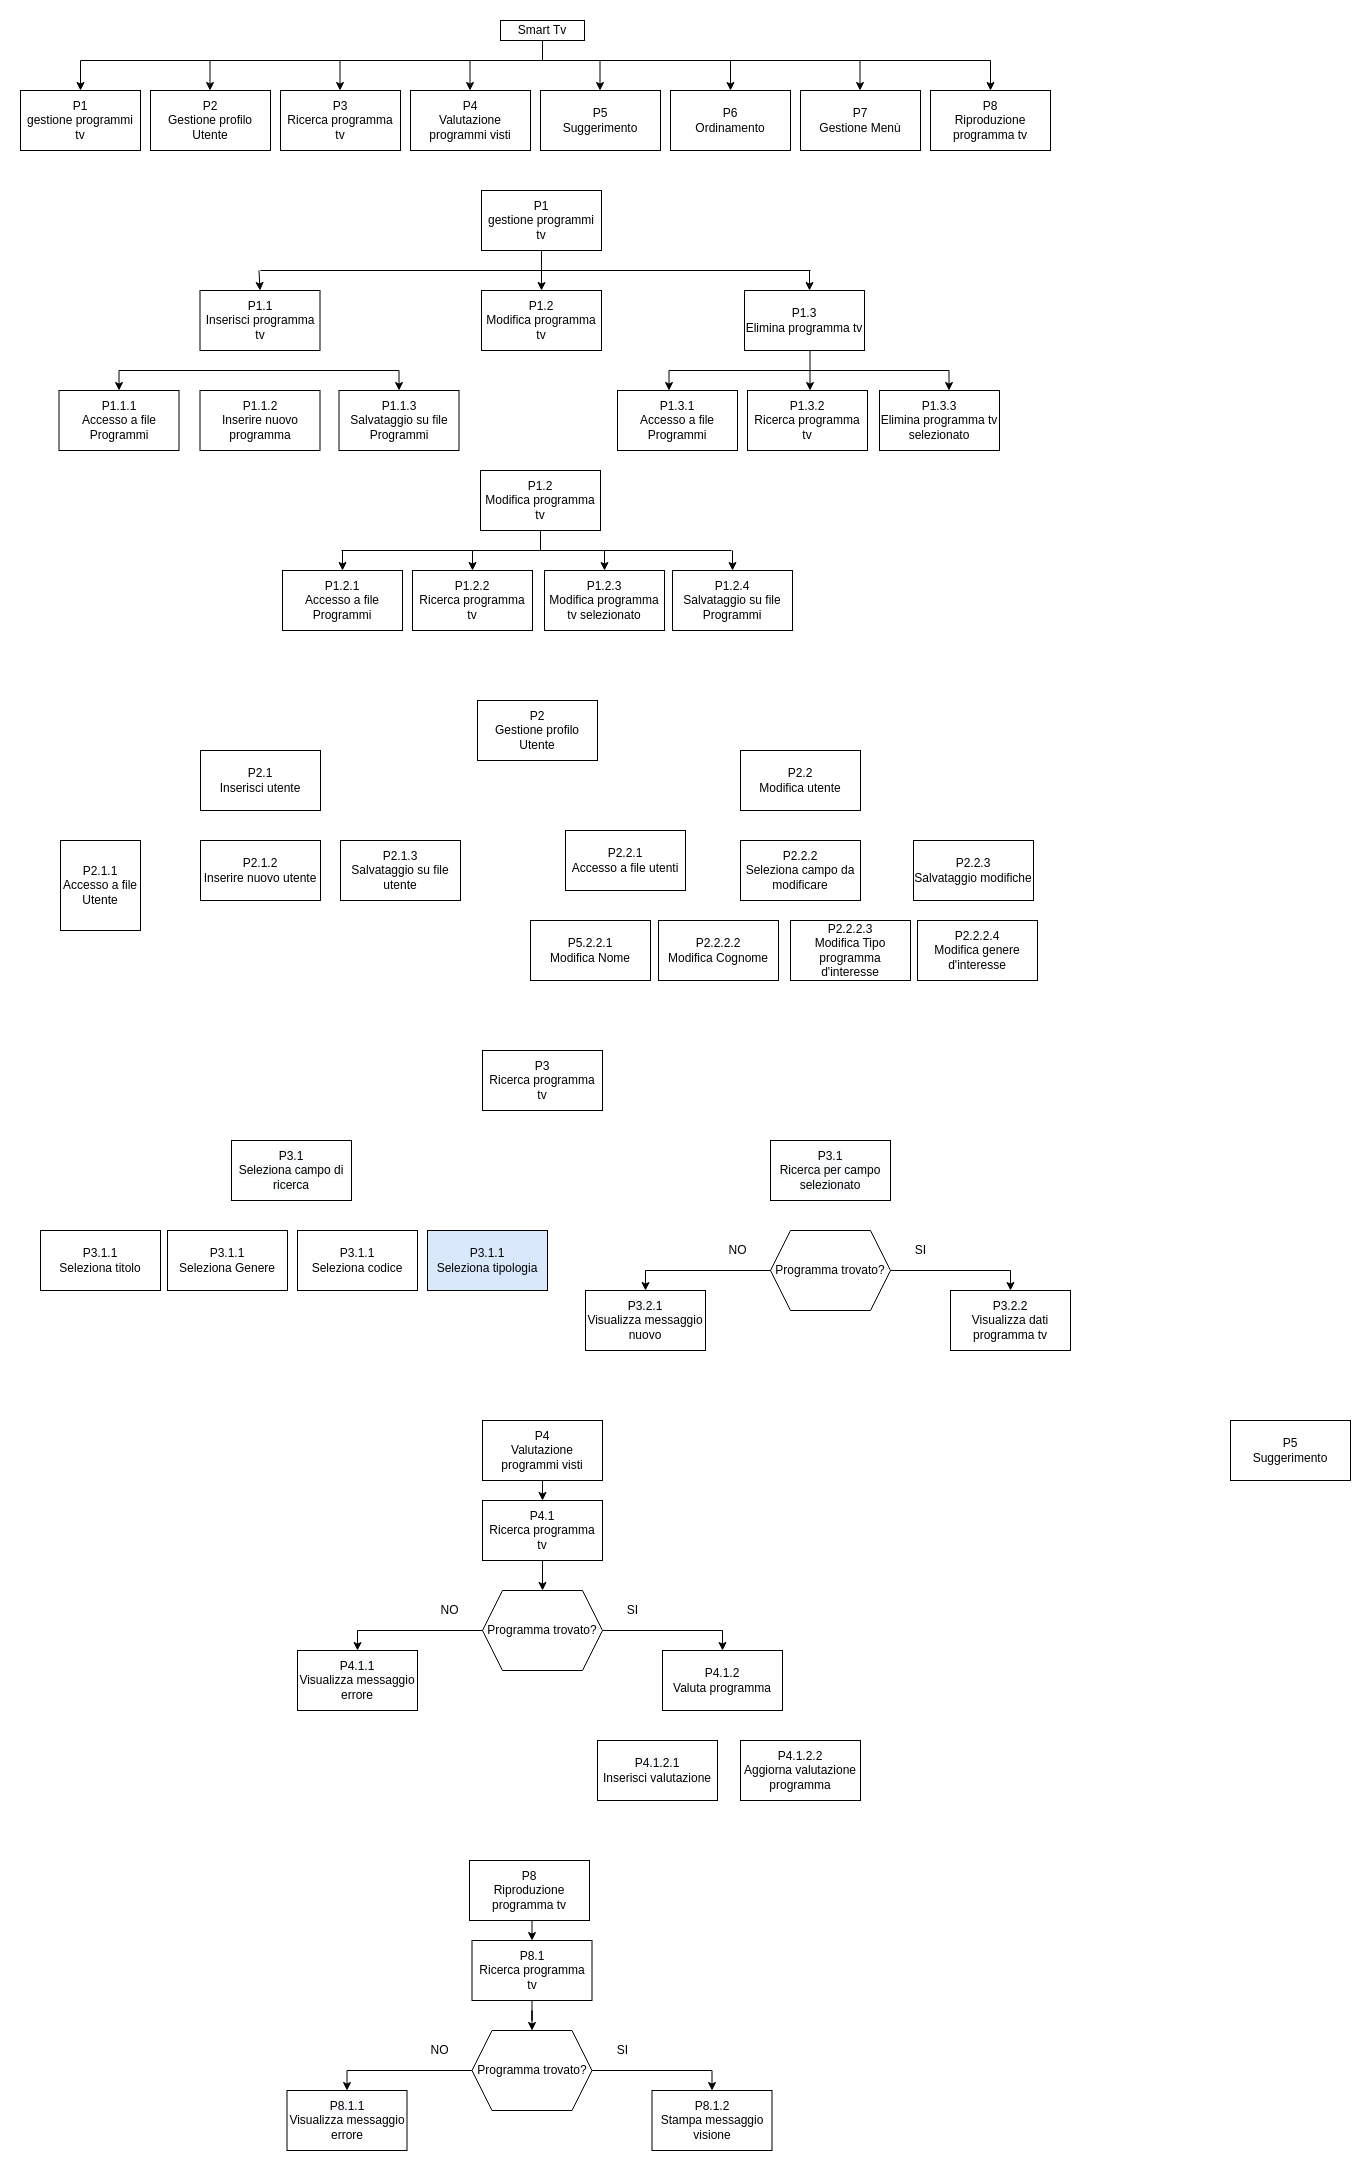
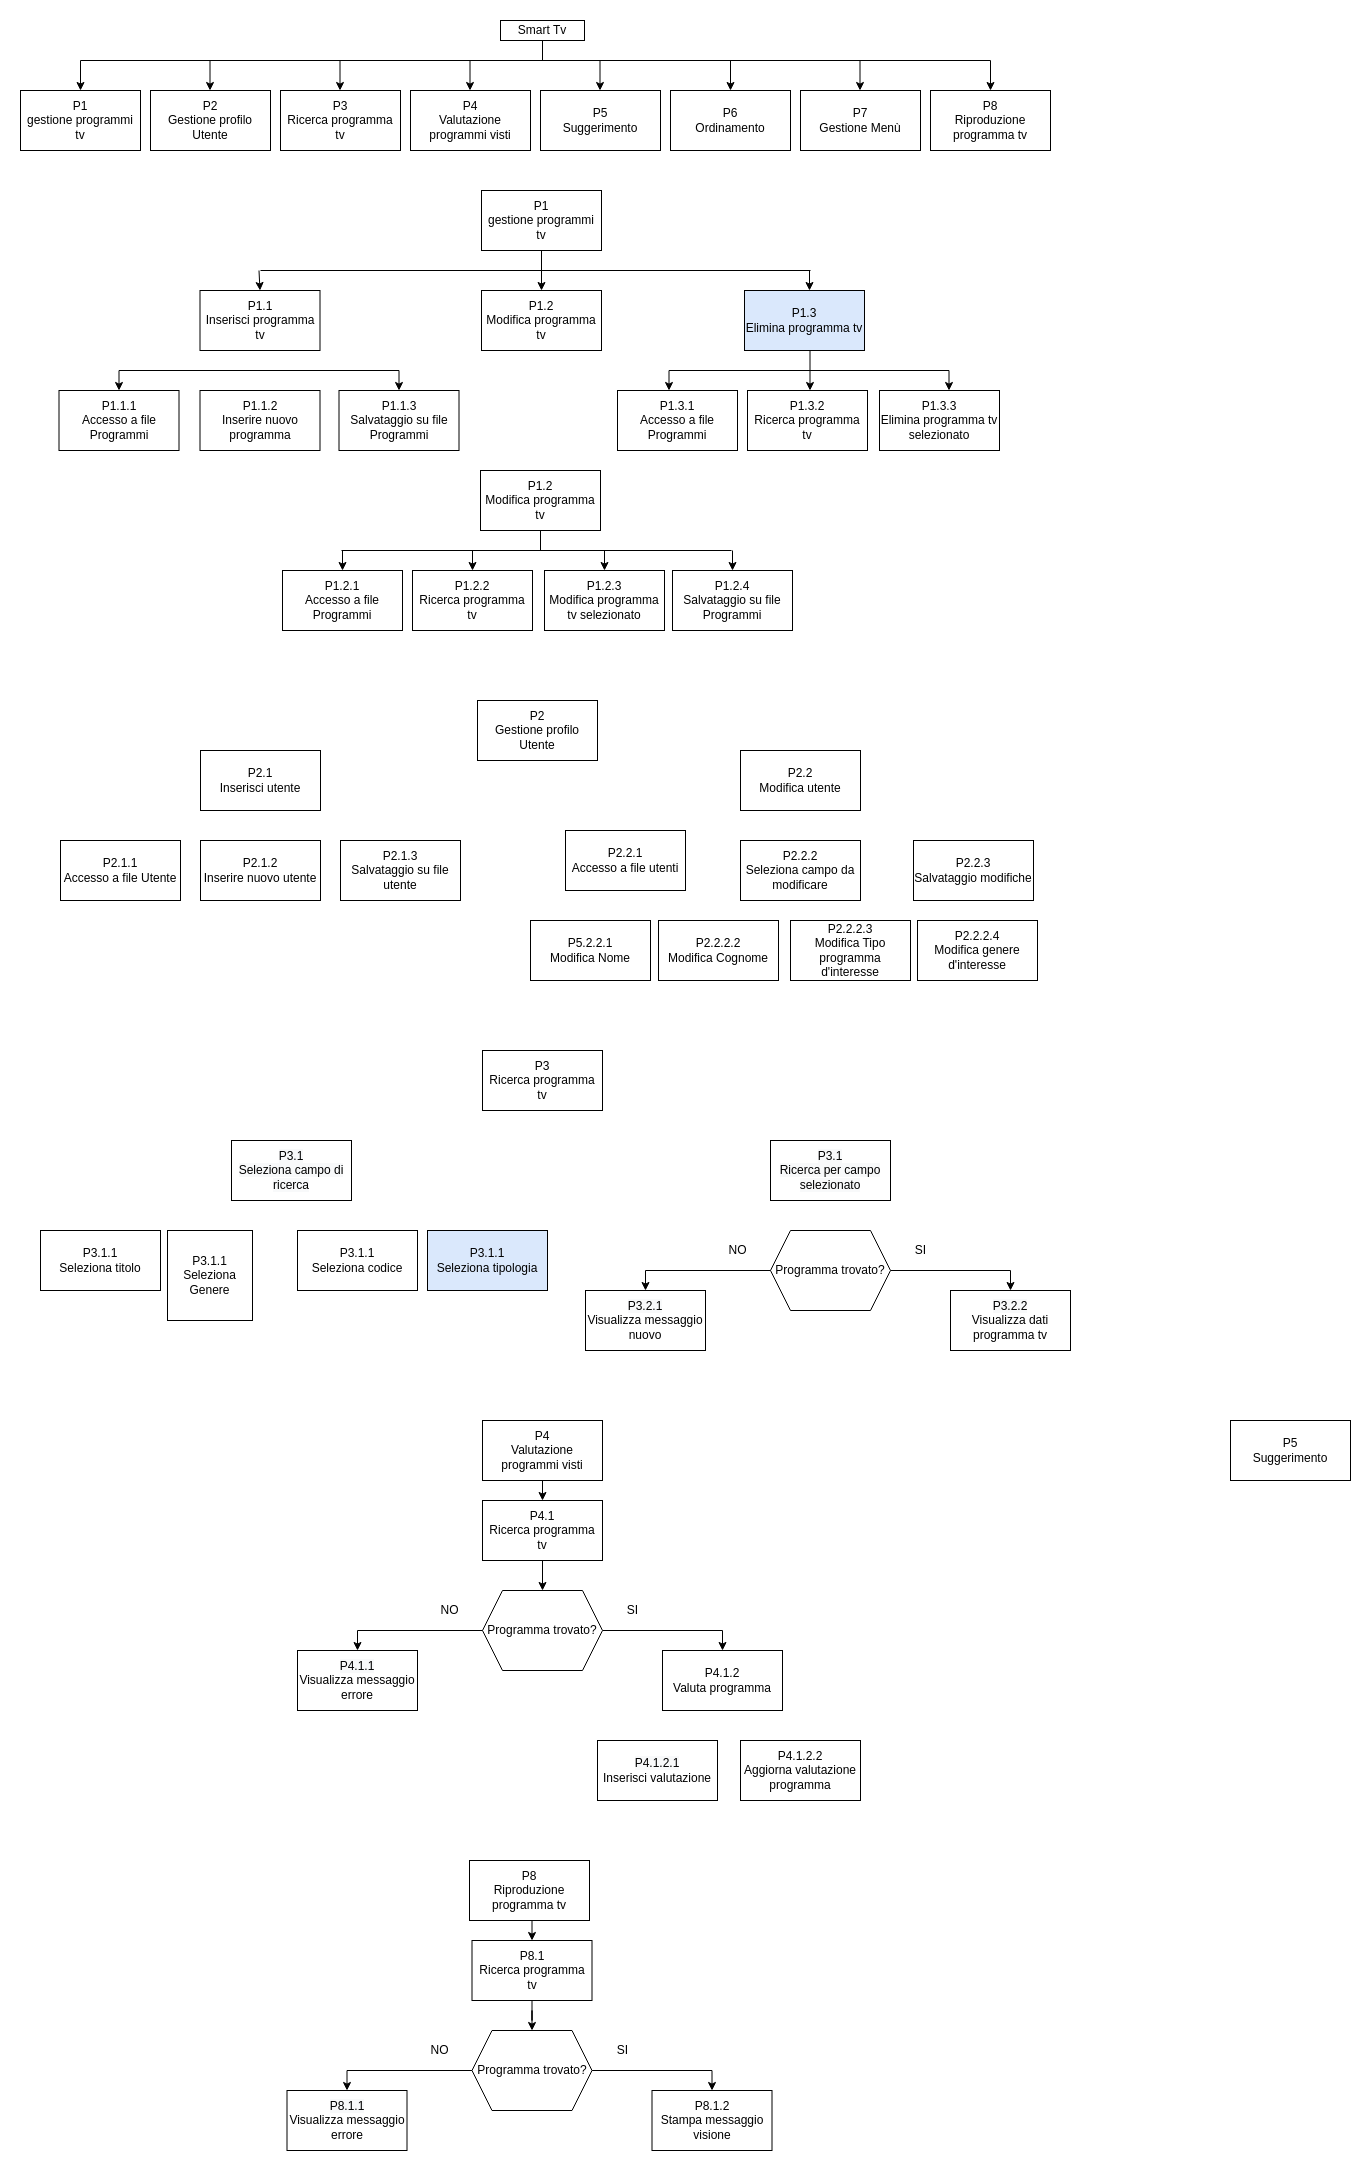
node "P1.3 Elimina programma tv": fillcolor #ffffff -> #dae8fc
node "P2.1.1 Accesso a file Utente": size 80x90 -> 120x60
node "P3.1.1 Seleziona Genere": size 120x60 -> 85x90
